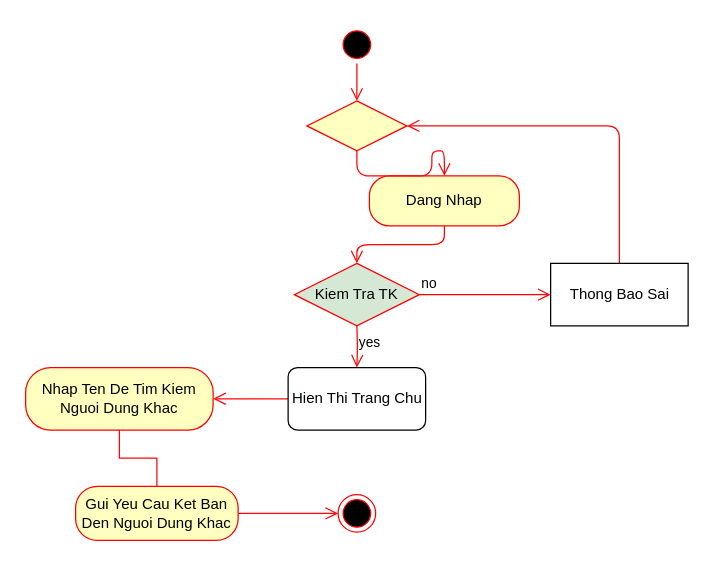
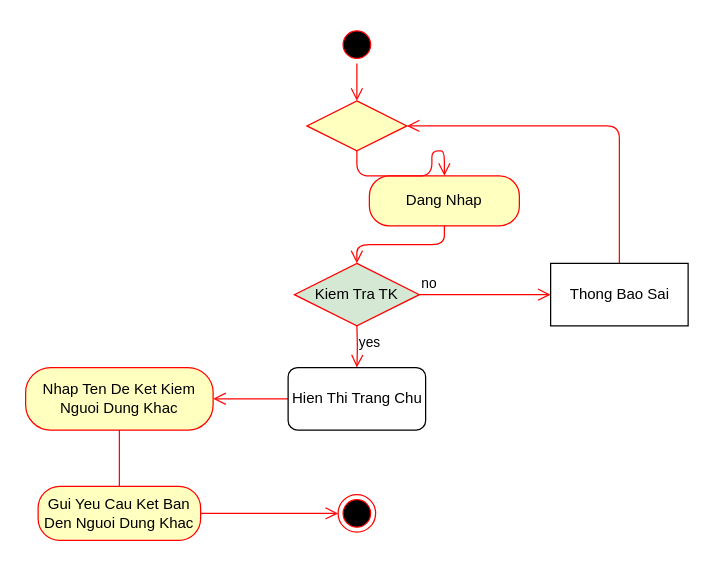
node "Nhap Ten De Tim Kiem Nguoi Dung Khac": label "Nhap Ten De Tim Kiem Nguoi Dung Khac" -> "Nhap Ten De Ket Kiem Nguoi Dung Khac"
node "Gui Yeu Cau Ket Ban Den Nguoi Dung Khac": moved (157, 513) -> (119, 513)
